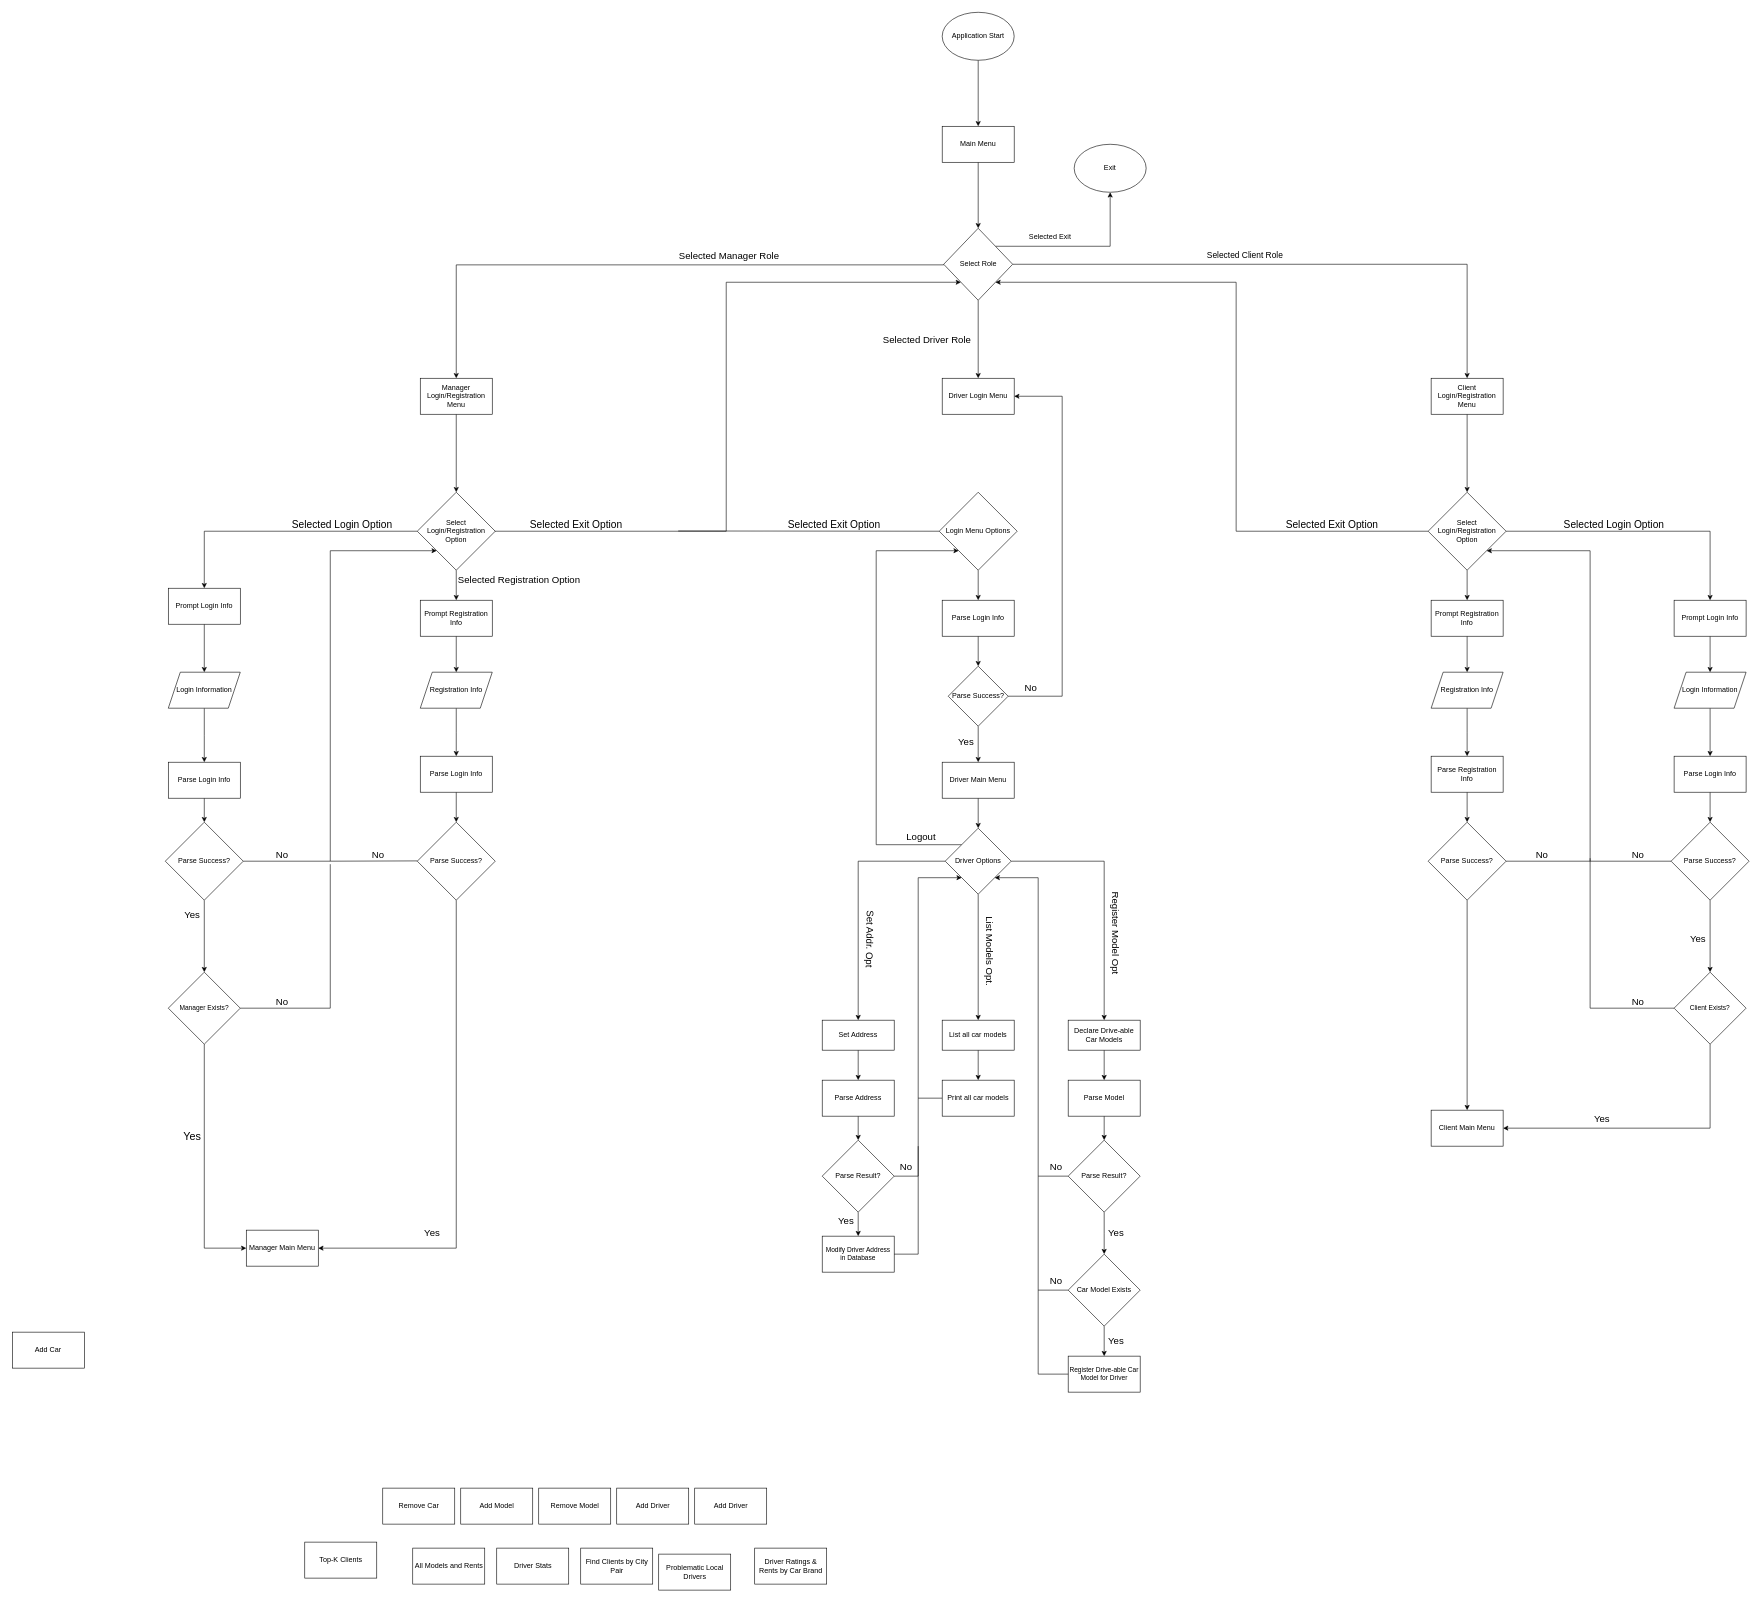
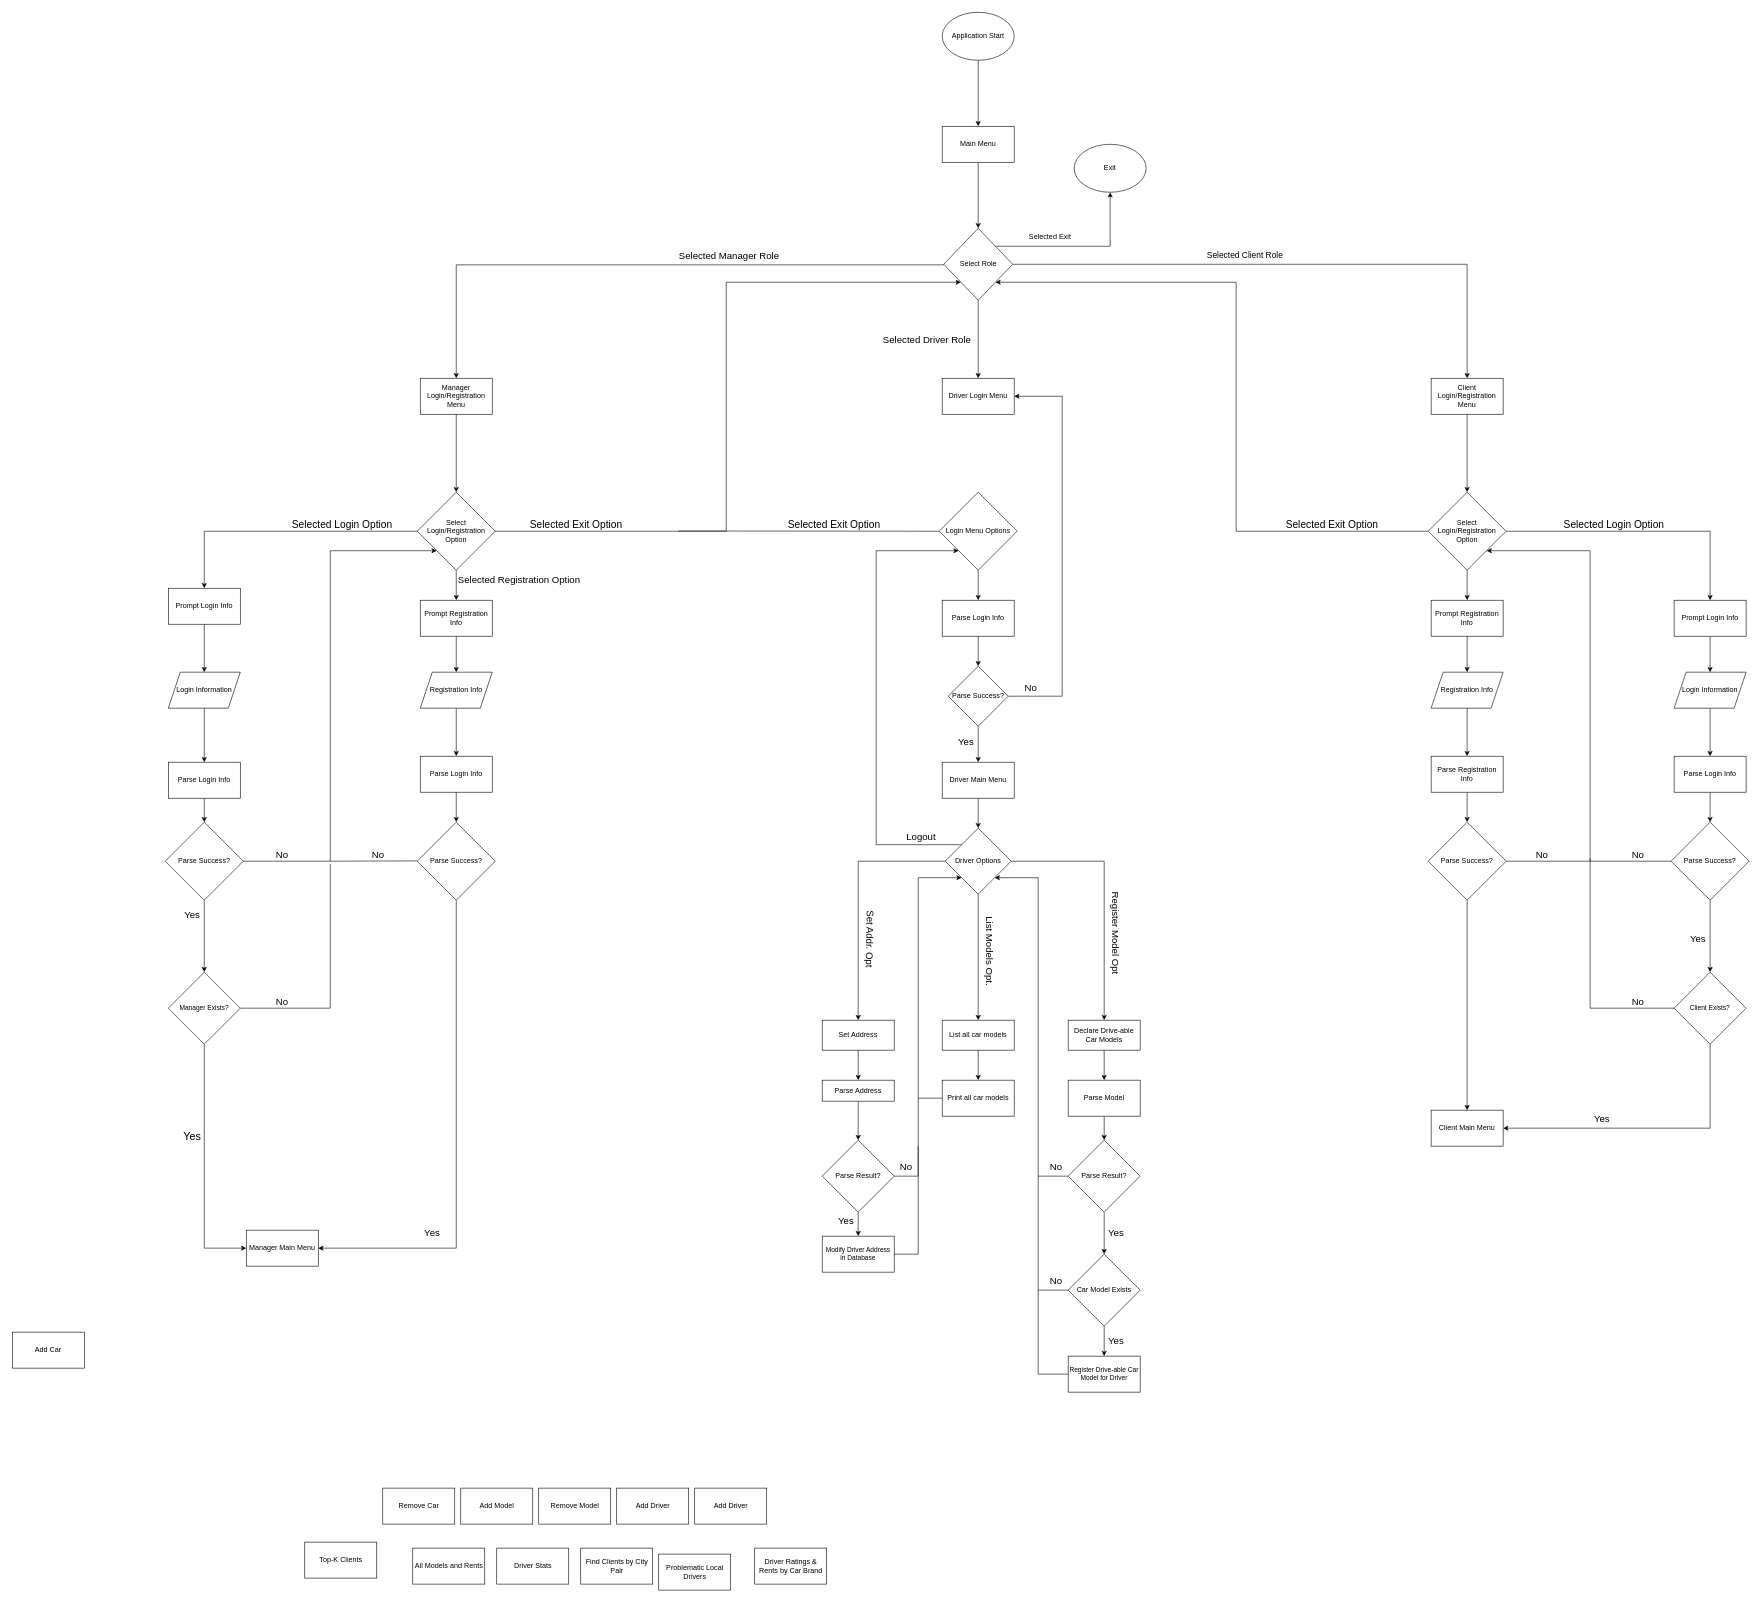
node "Parse Address": size 72x36 -> 72x21
